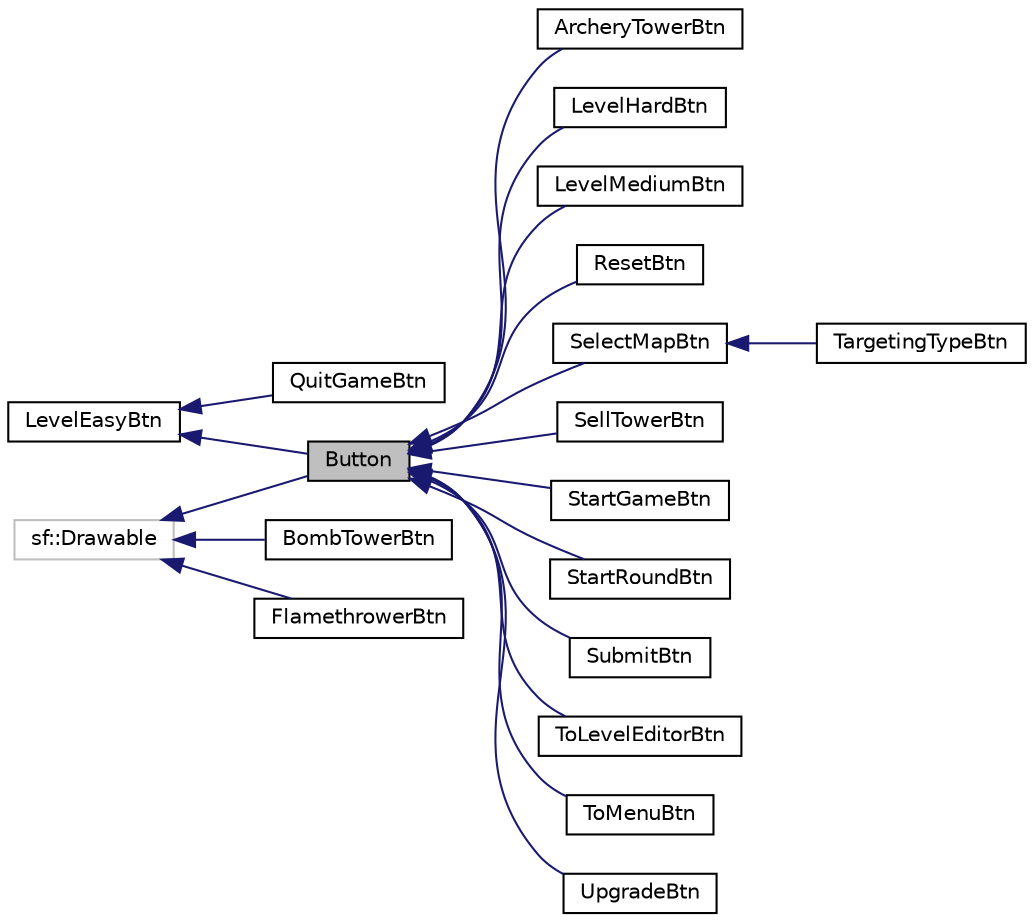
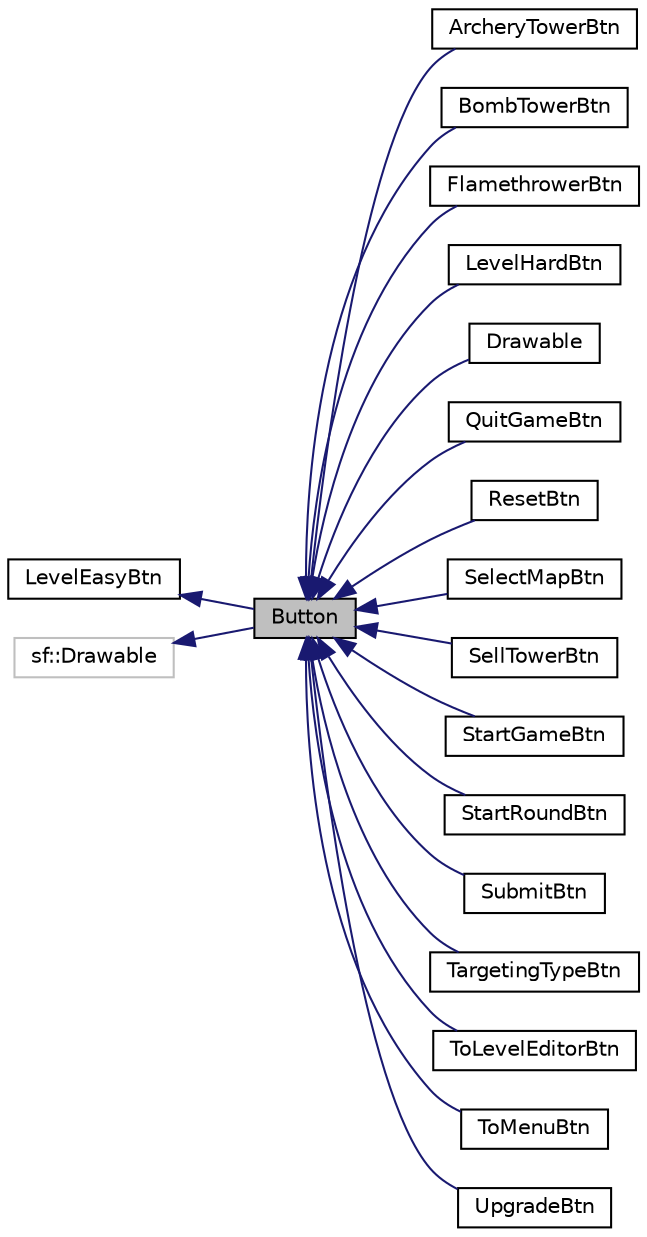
node "LevelMediumBtn": label "LevelMediumBtn" -> "Drawable"
edge "TargetingTypeBtn" -> "SelectMapBtn": now "TargetingTypeBtn" -> "Button"
edge "QuitGameBtn" -> "LevelEasyBtn": now "QuitGameBtn" -> "Button"
edge "BombTowerBtn" -> "sf::Drawable": now "BombTowerBtn" -> "Button"
edge "FlamethrowerBtn" -> "sf::Drawable": now "FlamethrowerBtn" -> "Button"
